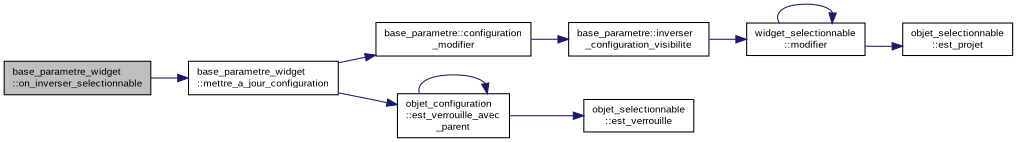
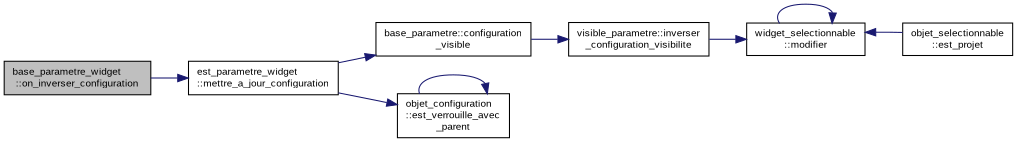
node "base_parametre::configuration _modifier": label "base_parametre::configuration _modifier" -> "base_parametre::configuration _visible"
node "base_parametre::inverser _configuration_visibilite": label "base_parametre::inverser _configuration_visibilite" -> "visible_parametre::inverser _configuration_visibilite"
edge "widget_selectionnable ::modifier" -> "objet_selectionnable ::est_projet": reversed
node "base_parametre_widget ::on_inverser_selectionnable": label "base_parametre_widget ::on_inverser_selectionnable" -> "base_parametre_widget ::on_inverser_configuration"
node "base_parametre_widget ::mettre_a_jour_configuration": label "base_parametre_widget ::mettre_a_jour_configuration" -> "est_parametre_widget ::mettre_a_jour_configuration"
node "objet_selectionnable ::est_verrouille": removed
